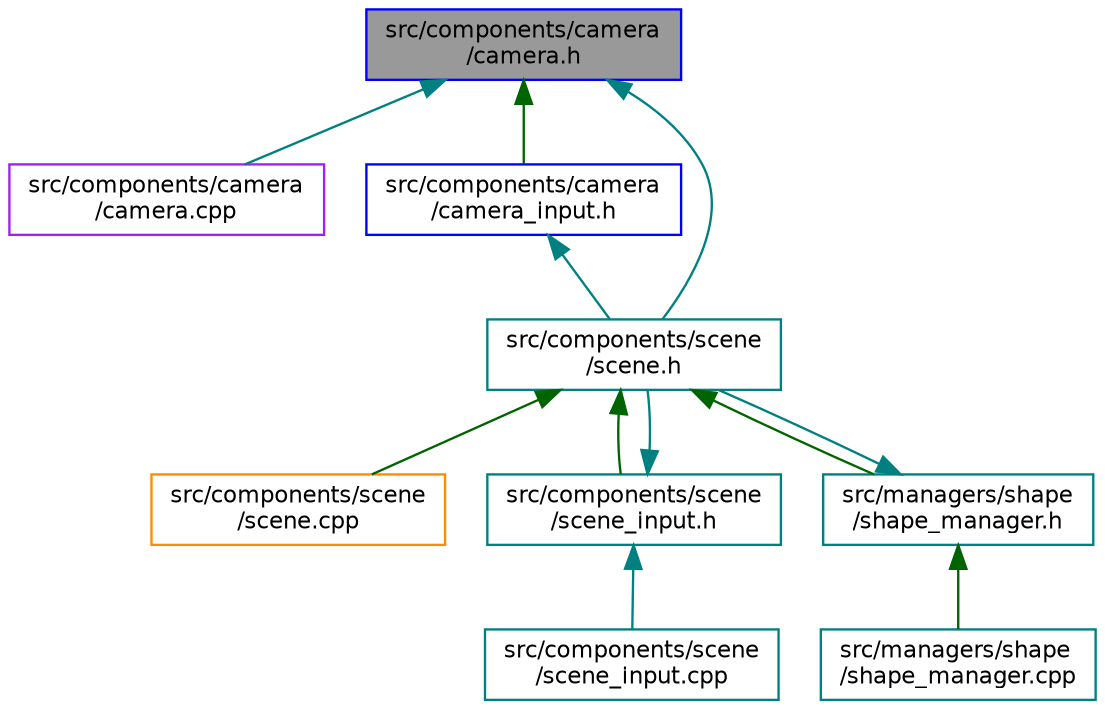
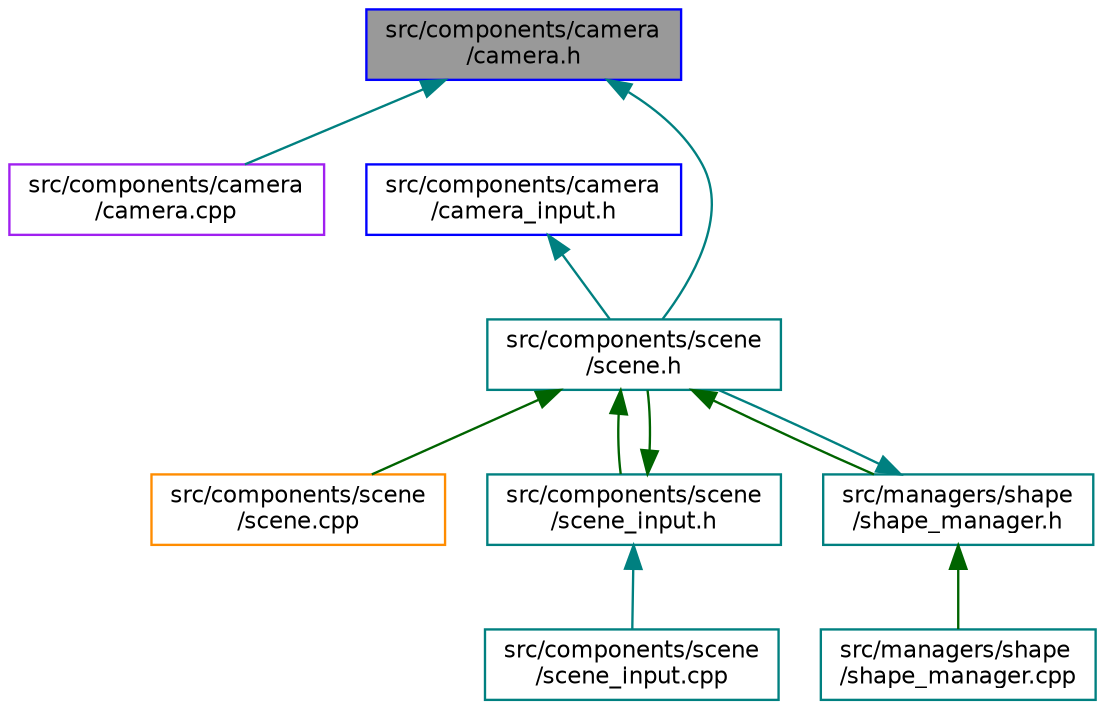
edge "src/components/camera /camera_input.h" -> "src/components/camera /camera.h": removed
edge "src/components/scene /scene.h" -> "src/components/scene /scene_input.h": color teal -> darkgreen
